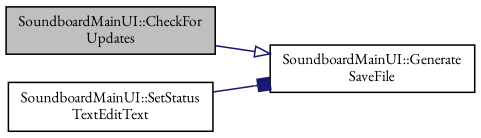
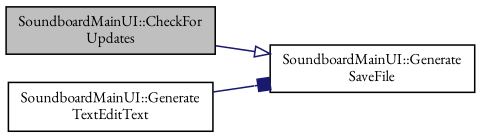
node "SoundboardMainUI::SetStatus TextEditText": label "SoundboardMainUI::SetStatus TextEditText" -> "SoundboardMainUI::Generate TextEditText"
